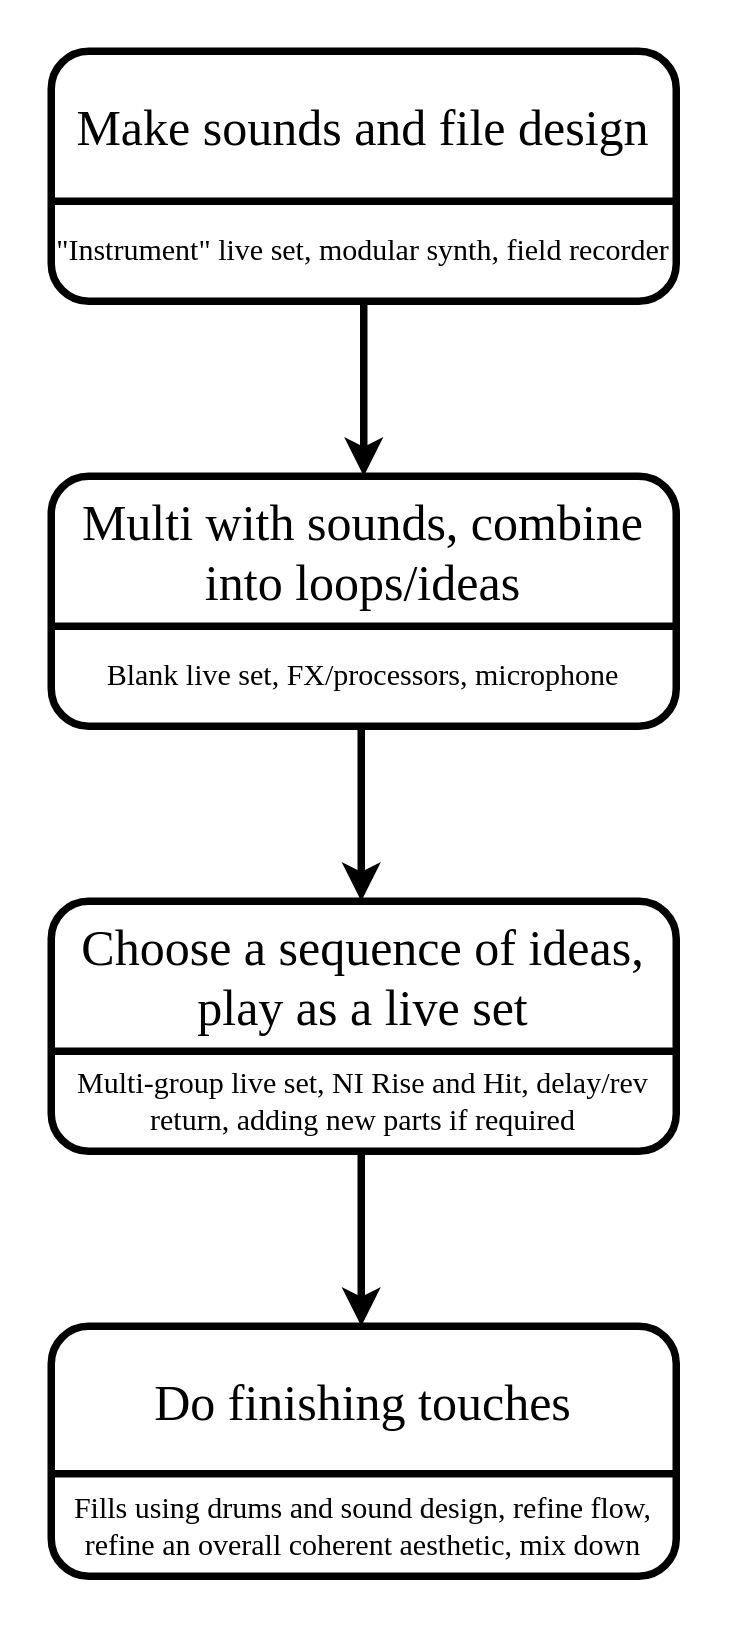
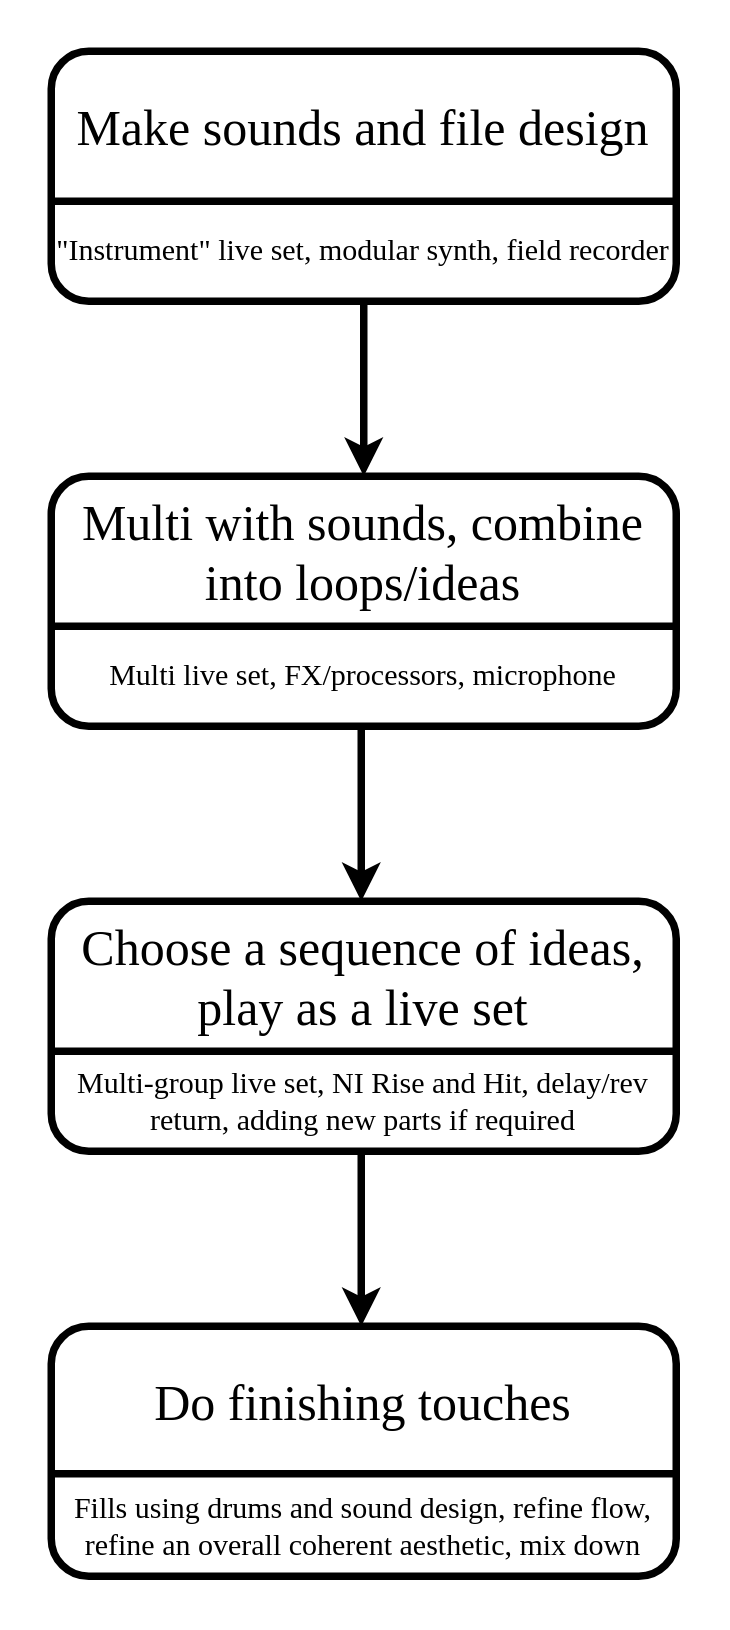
node "Blank live set, FX/processors, microphone": label "Blank live set, FX/processors, microphone" -> "Multi live set, FX/processors, microphone"
